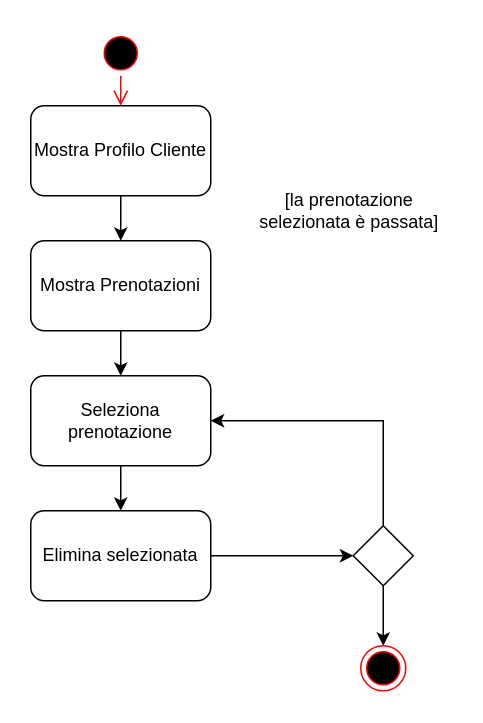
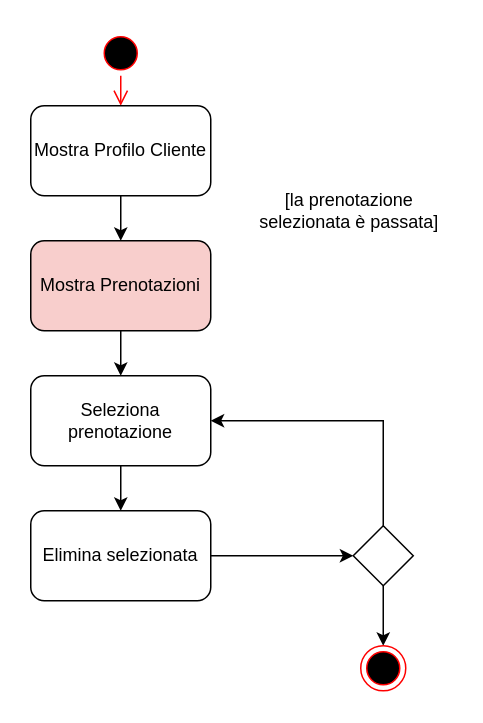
node "Mostra Prenotazioni": fillcolor #ffffff -> #f8cecc
